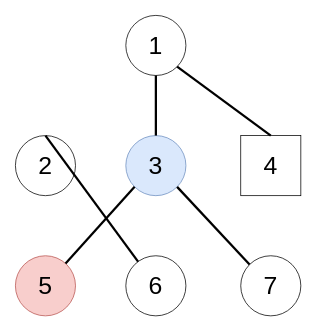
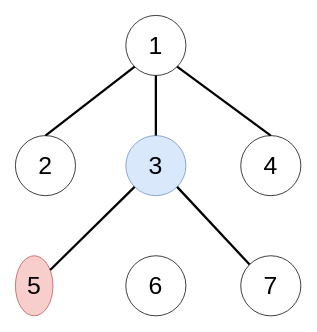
node "4": shape rectangle -> ellipse
edge "2" -- "6": now "2" -- "1"
node "5": size 60x60 -> 38x60
